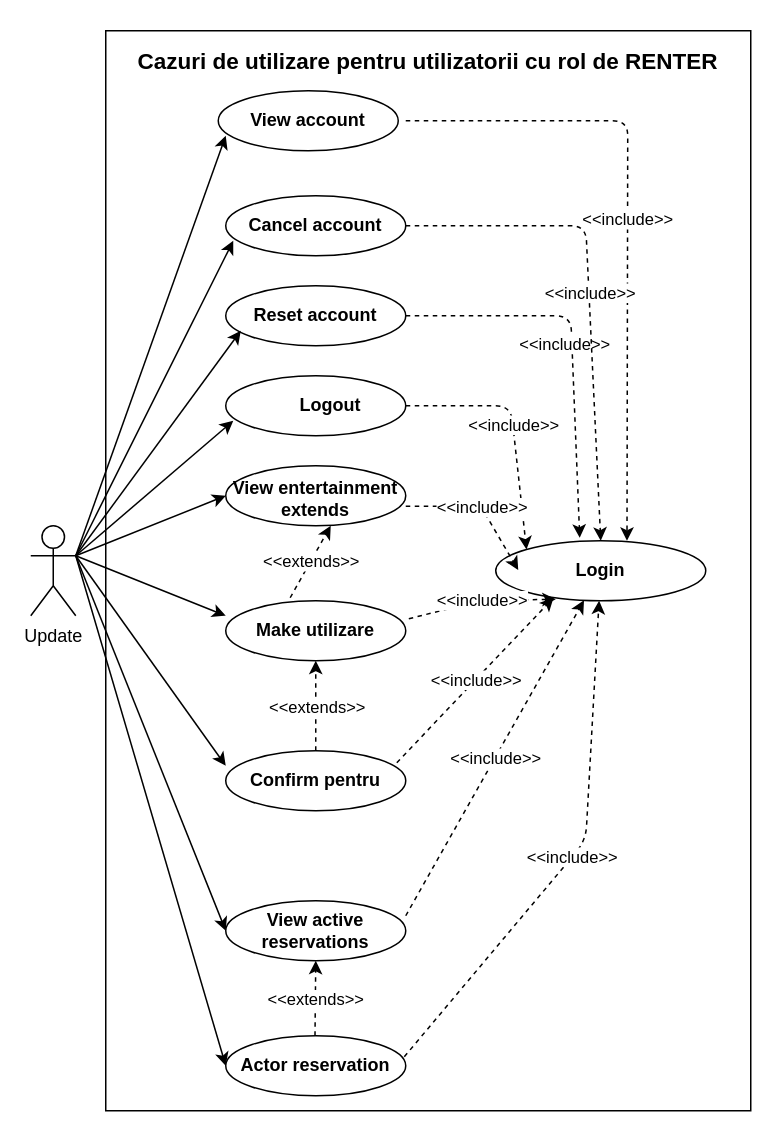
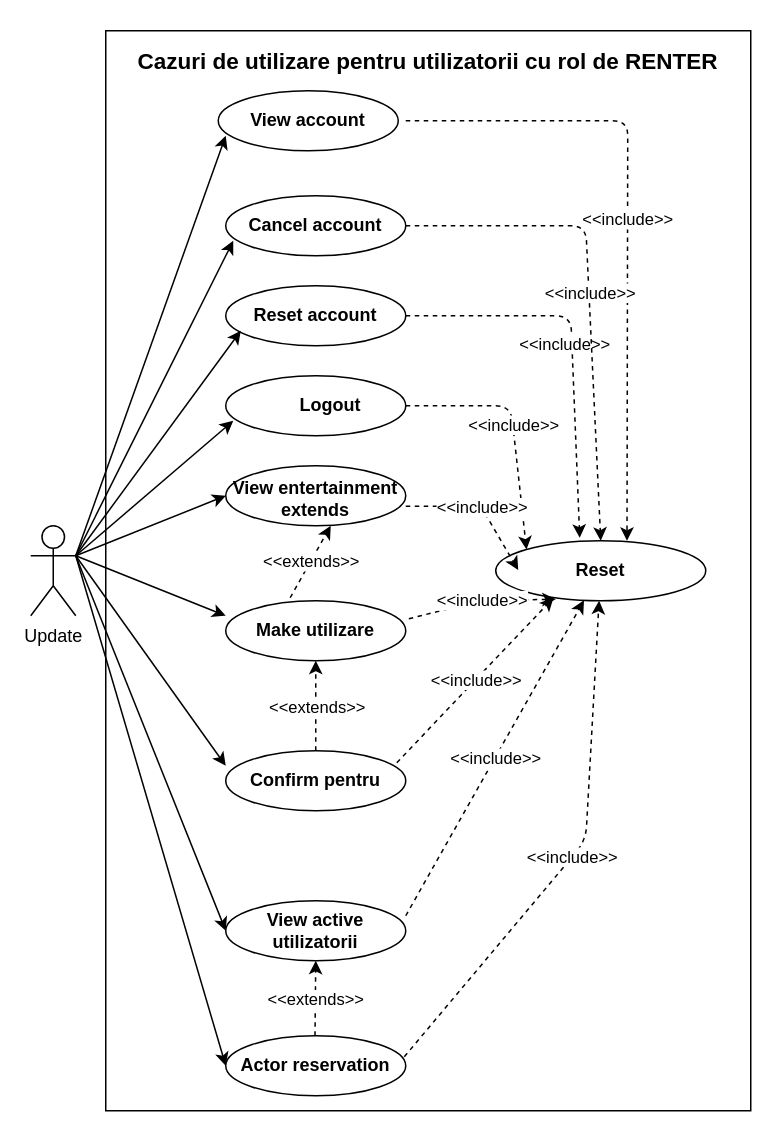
node "Login": label "Login" -> "Reset"
node "View active reservations": label "View active reservations" -> "View active utilizatorii"
